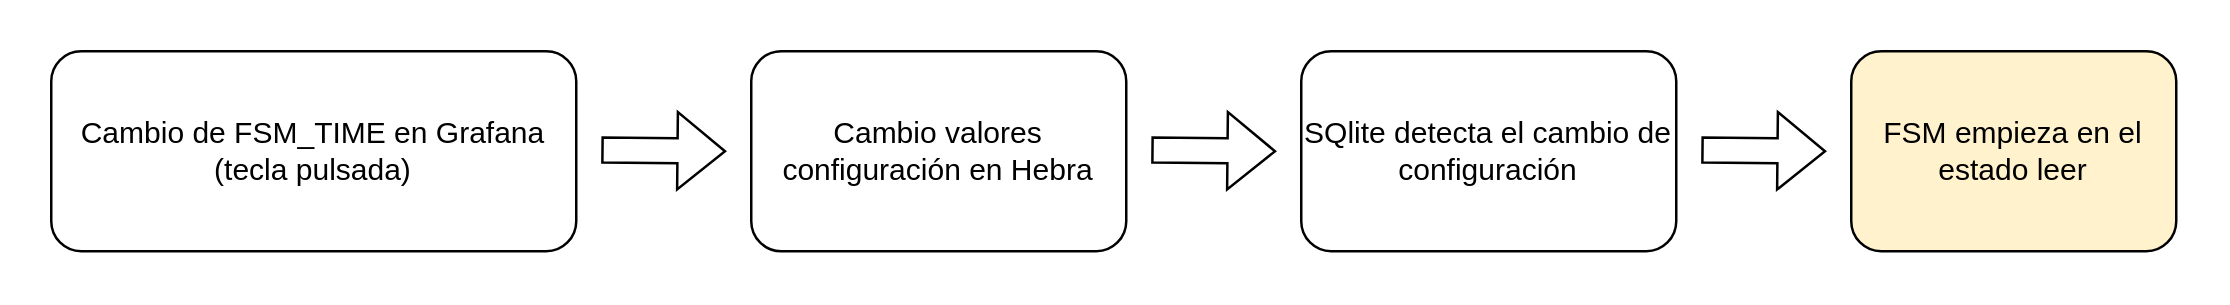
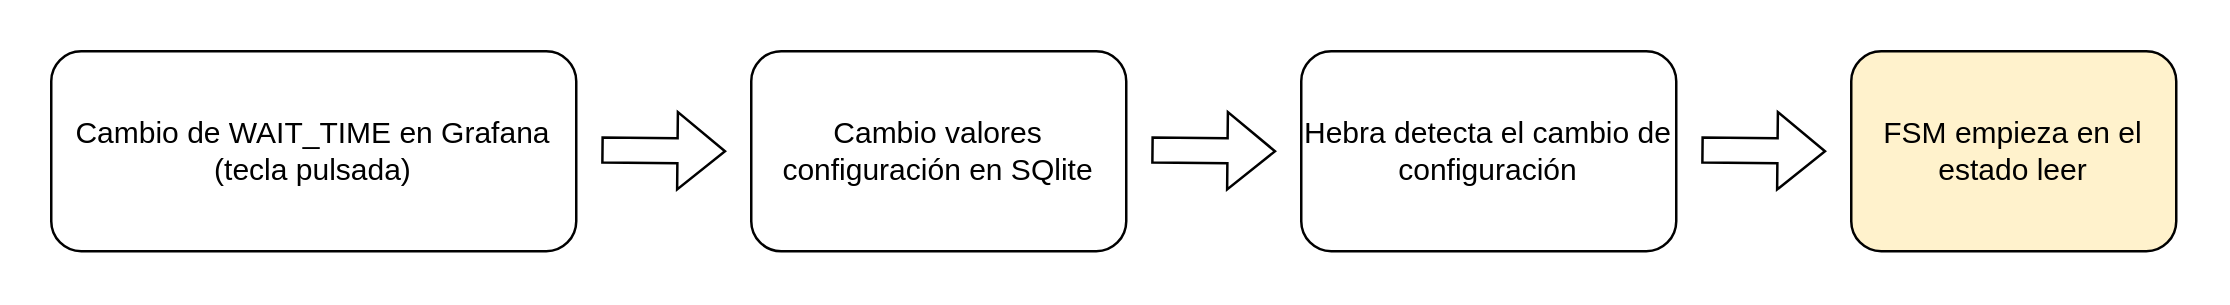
node "Cambio de FSM_TIME en Grafana (tecla pulsada)": label "Cambio de FSM_TIME en Grafana (tecla pulsada)" -> "Cambio de WAIT_TIME en Grafana (tecla pulsada)"
node "Cambio valores configuración en Hebra": label "Cambio valores configuración en Hebra" -> "Cambio valores configuración en SQlite"
node "SQlite detecta el cambio de configuración": label "SQlite detecta el cambio de configuración" -> "Hebra detecta el cambio de configuración"
